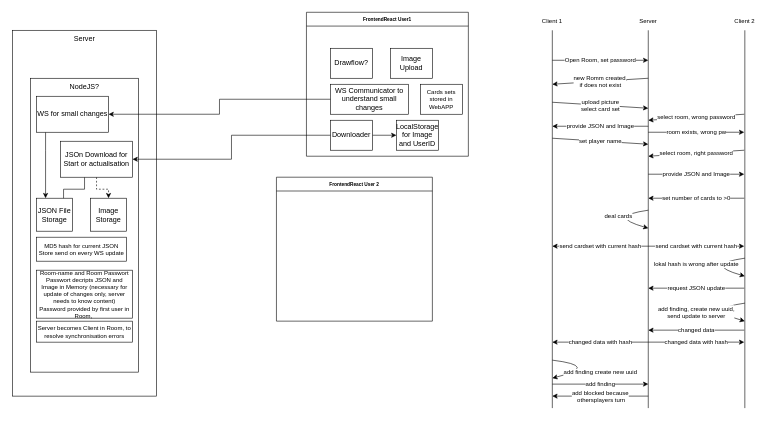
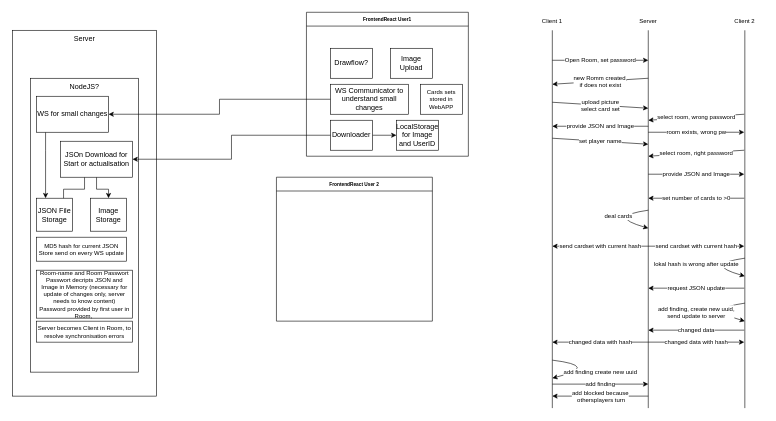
edge "JSOn Download for Start or actualisation" -> "Image Storage": style dashed -> solid
